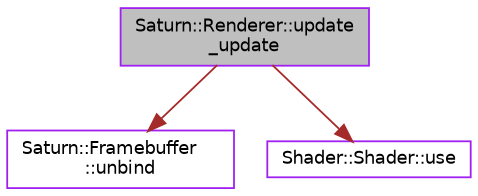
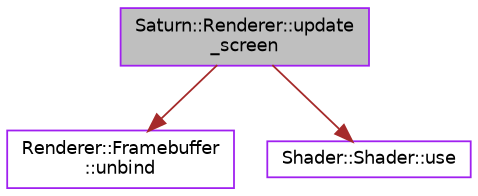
node "Saturn::Renderer::update _update": label "Saturn::Renderer::update _update" -> "Saturn::Renderer::update _screen"
node "Saturn::Framebuffer ::unbind": label "Saturn::Framebuffer ::unbind" -> "Renderer::Framebuffer ::unbind"
